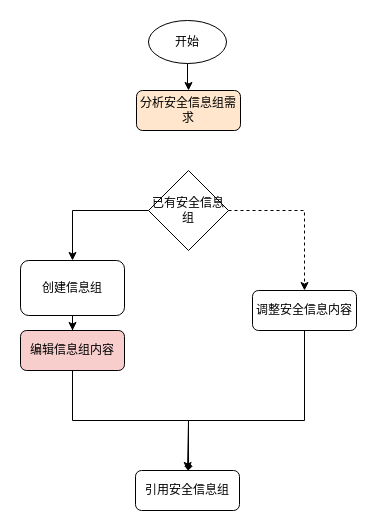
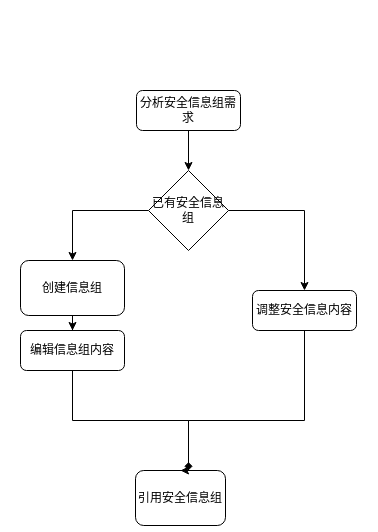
node "开始": removed
edge "开始" -> "分析安全信息组需求": removed
node "分析安全信息组需求": fillcolor #ffe6cc -> #ffffff
edge "分析安全信息组需求" -> "已有安全信息组": added
edge "已有安全信息组" -> "调整安全信息内容": style dashed -> solid
node "编辑信息组内容": fillcolor #f8cecc -> #ffffff
node "引用安全信息组": size 104x40 -> 90x55
